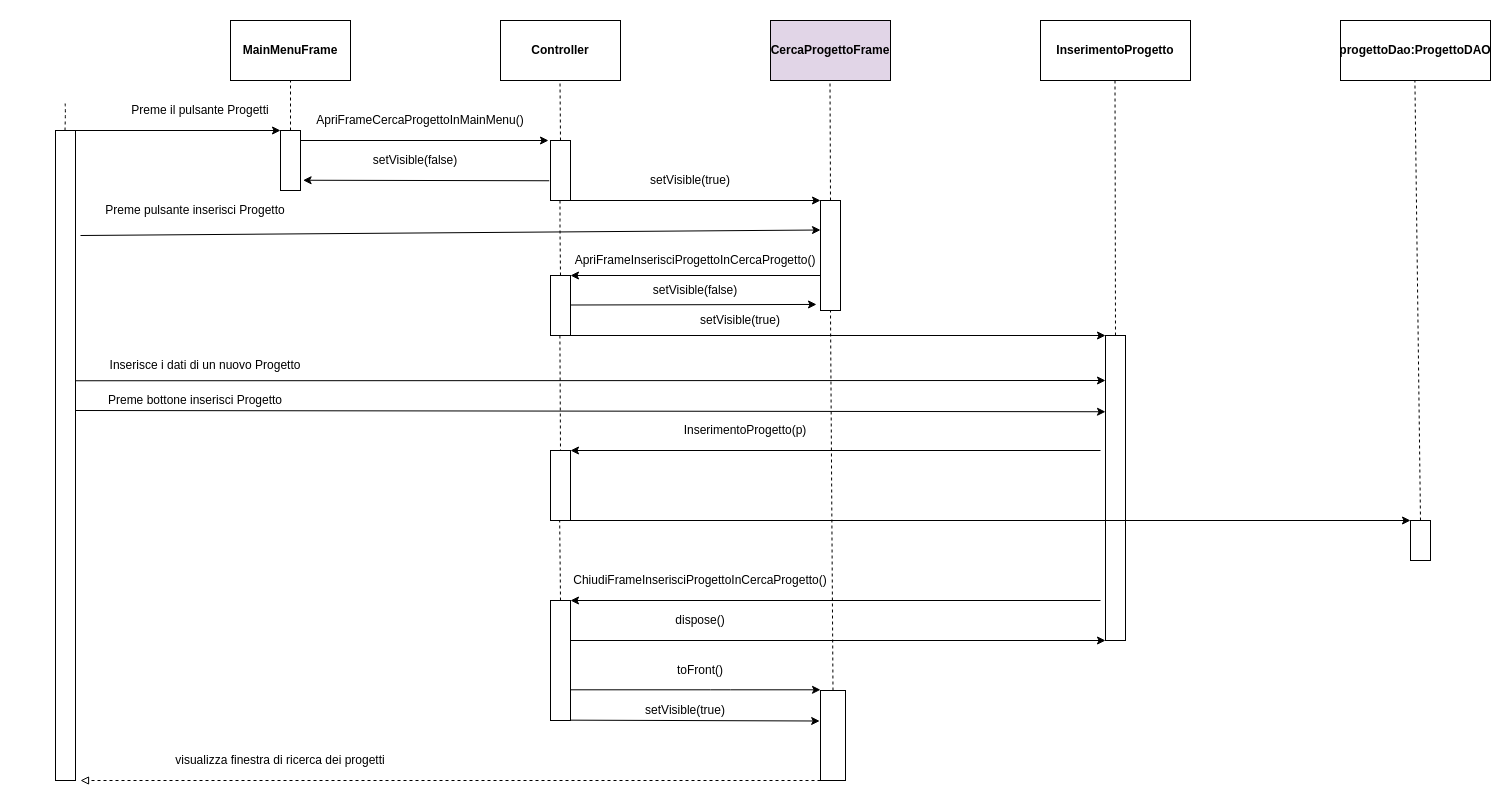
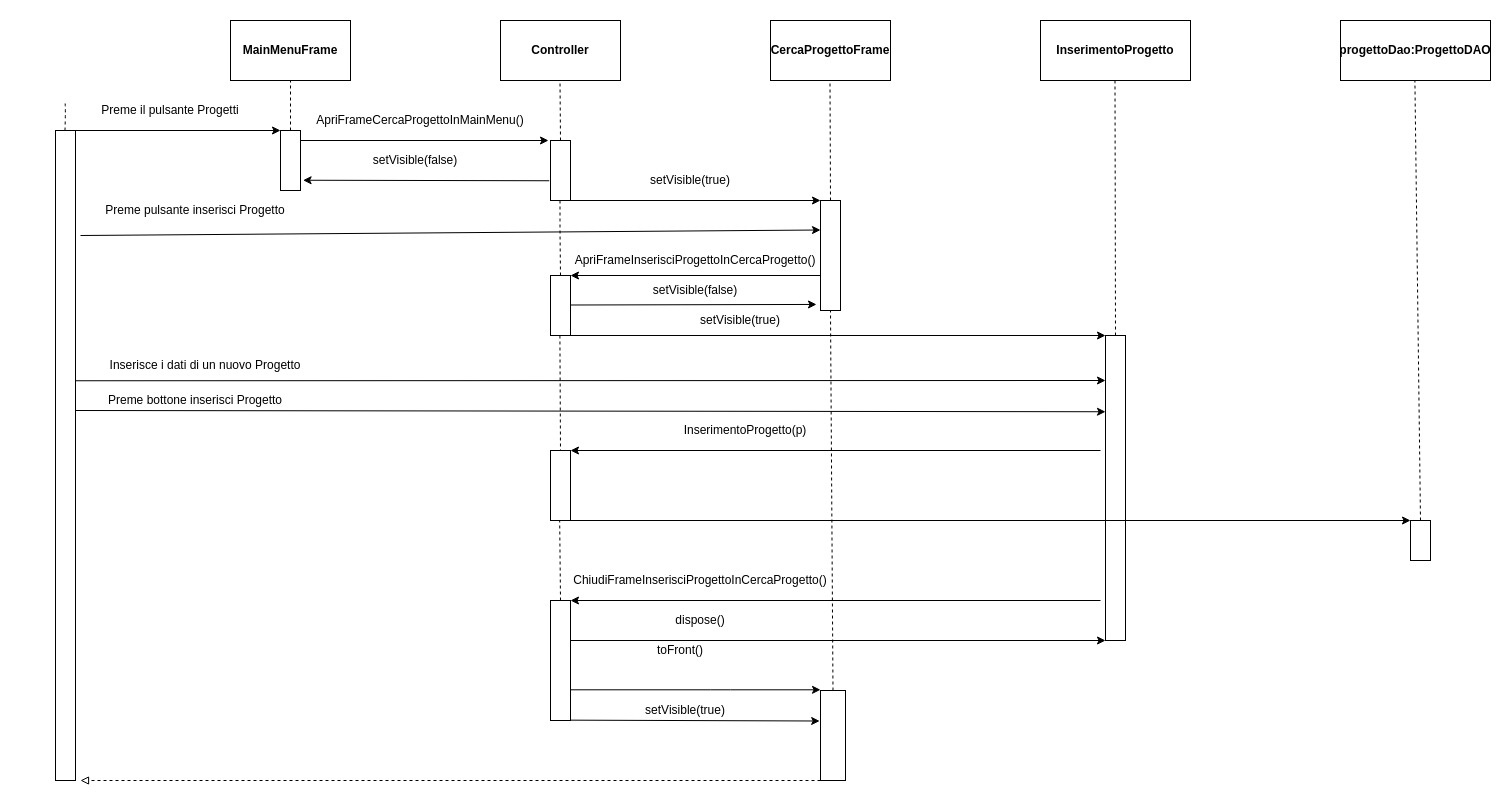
node "CercaProgettoFrame": fillcolor #e1d5e7 -> #ffffff
node "Preme il pulsante Progetti": moved (201, 111) -> (171, 111)
node "toFront()": moved (701, 671) -> (681, 651)
node "visualizza finestra di ricerca dei progetti": removed
